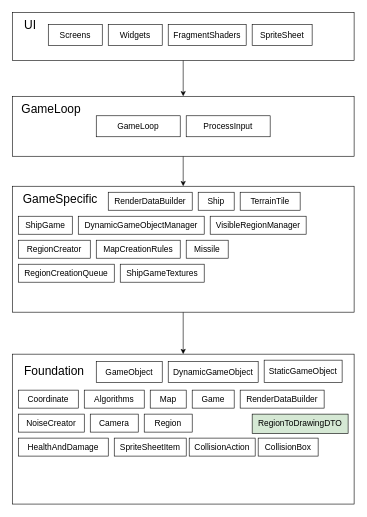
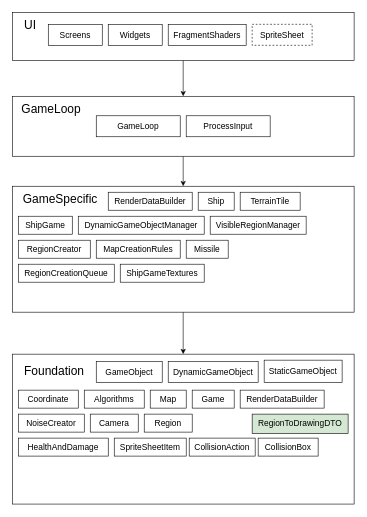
node "SpriteSheet": style solid -> dashed
